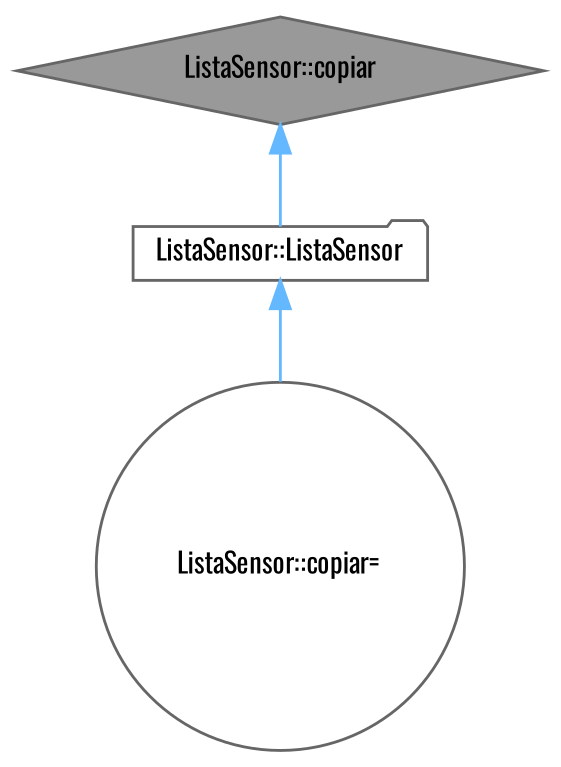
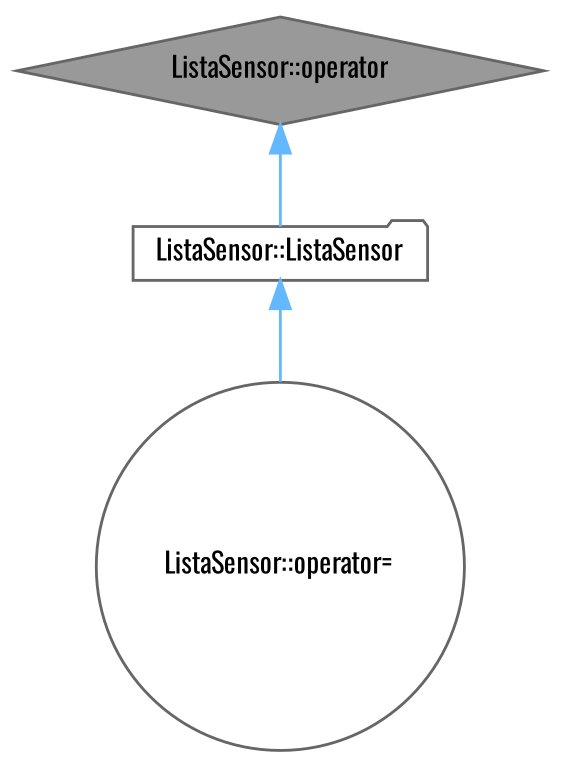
node "ListaSensor::copiar": label "ListaSensor::copiar" -> "ListaSensor::operator"
node "ListaSensor::copiar=": label "ListaSensor::copiar=" -> "ListaSensor::operator="
